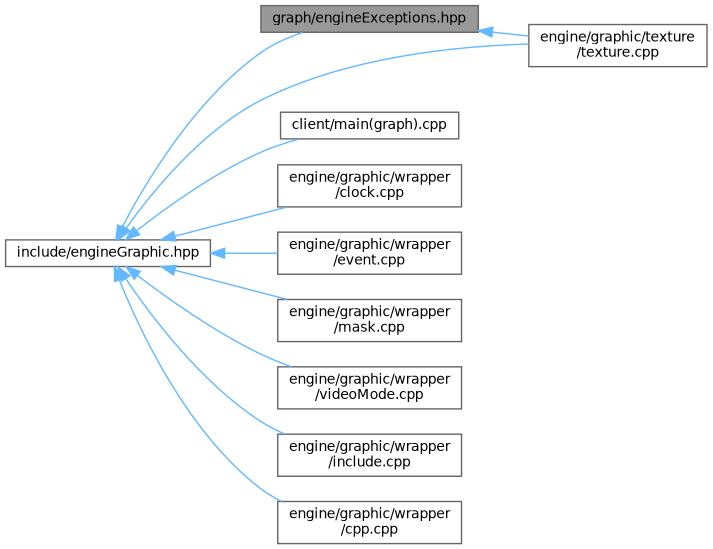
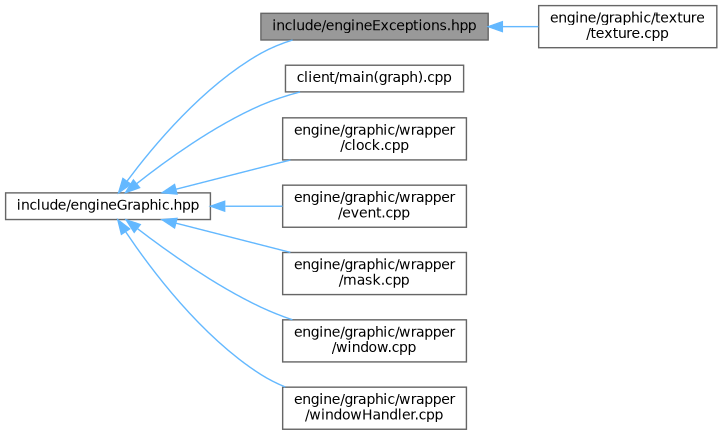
node "graph/engineExceptions.hpp": label "graph/engineExceptions.hpp" -> "include/engineExceptions.hpp"
edge "engine/graphic/texture /texture.cpp" -> "include/engineGraphic.hpp": removed
node "engine/graphic/wrapper /videoMode.cpp": removed
node "engine/graphic/wrapper /include.cpp": label "engine/graphic/wrapper /include.cpp" -> "engine/graphic/wrapper /window.cpp"
node "engine/graphic/wrapper /cpp.cpp": label "engine/graphic/wrapper /cpp.cpp" -> "engine/graphic/wrapper /windowHandler.cpp"
